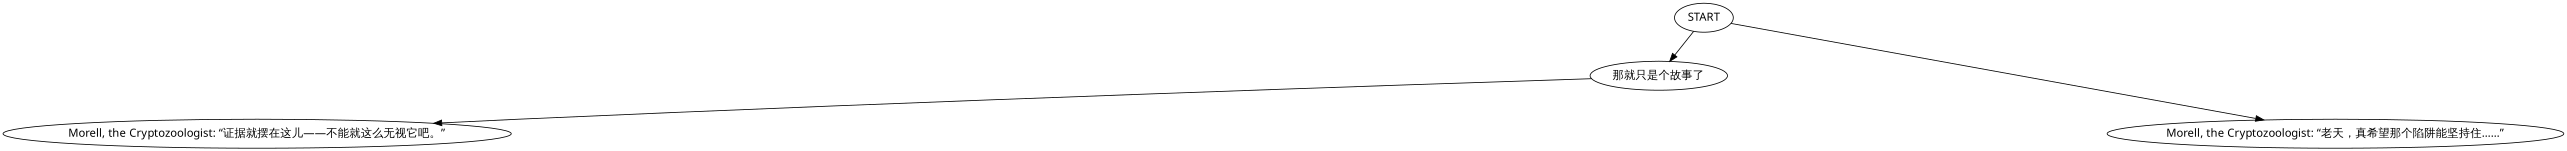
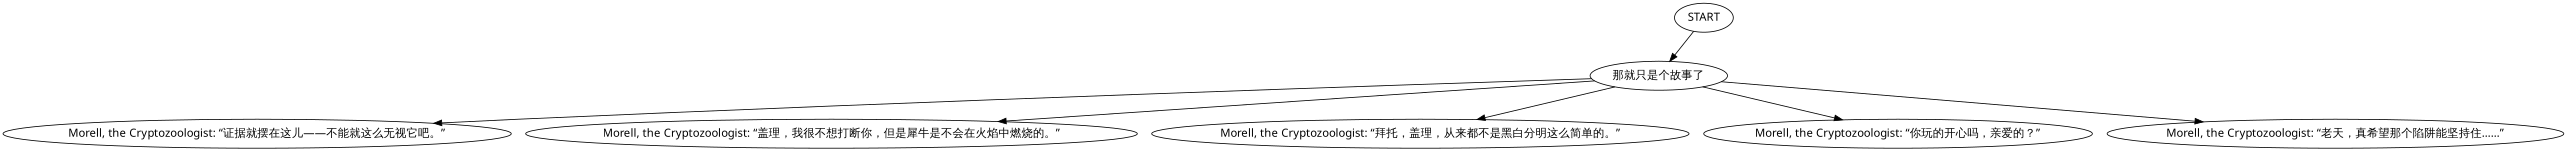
edge "START" -> "Morell, the Cryptozoologist: “老天，真希望那个陷阱能坚持住……”": now "那就只是个故事了" -> "Morell, the Cryptozoologist: “老天，真希望那个陷阱能坚持住……”"
node "Morell, the Cryptozoologist: “盖理，我很不想打断你，但是犀牛是不会在火焰中燃烧的。”": added
node "Morell, the Cryptozoologist: “拜托，盖理，从来都不是黑白分明这么简单的。”": added
node "Morell, the Cryptozoologist: “你玩的开心吗，亲爱的？”": added
